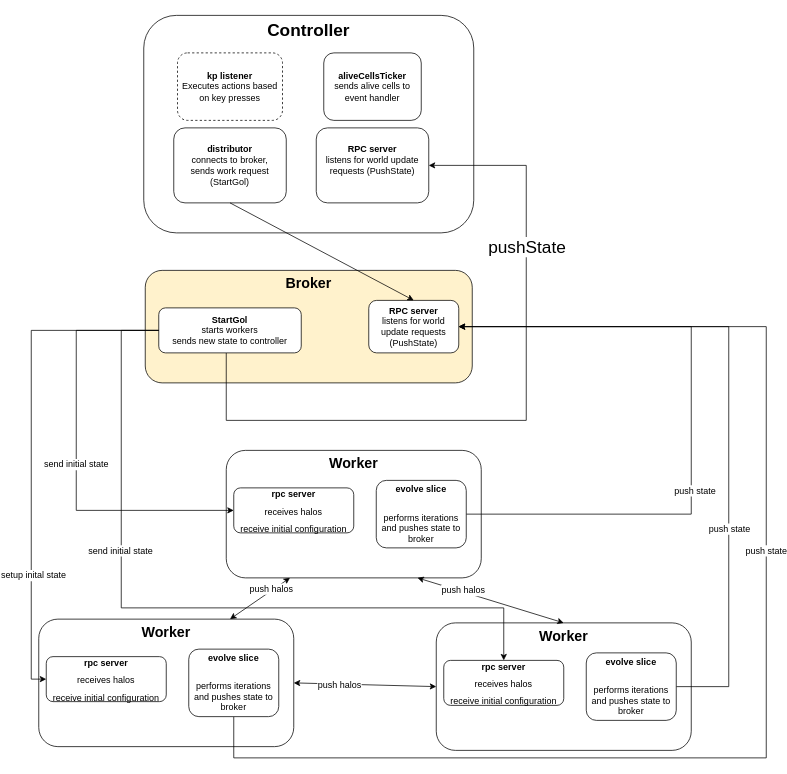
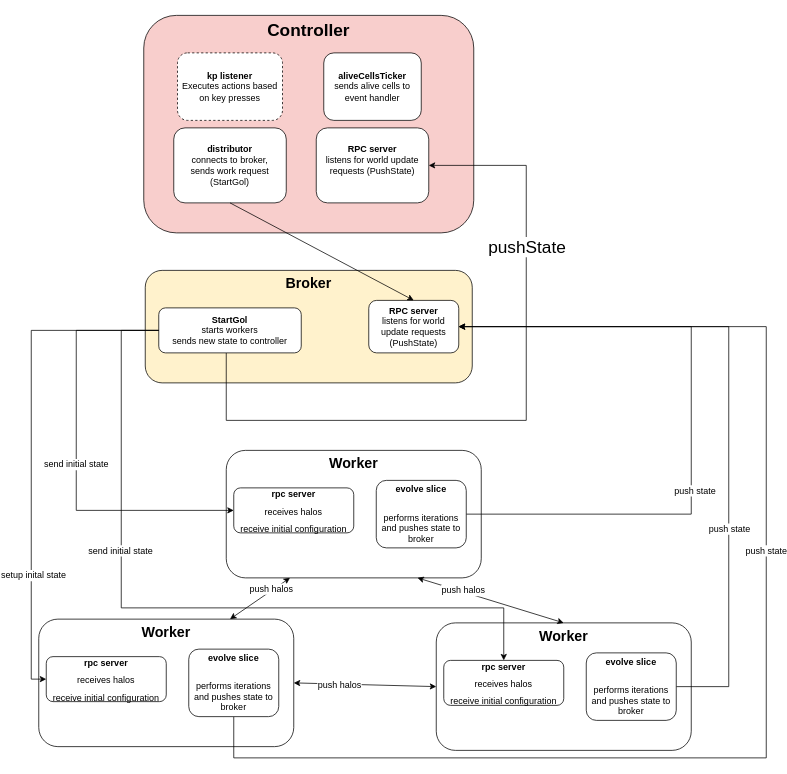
node "Controller": fillcolor #ffffff -> #f8cecc
